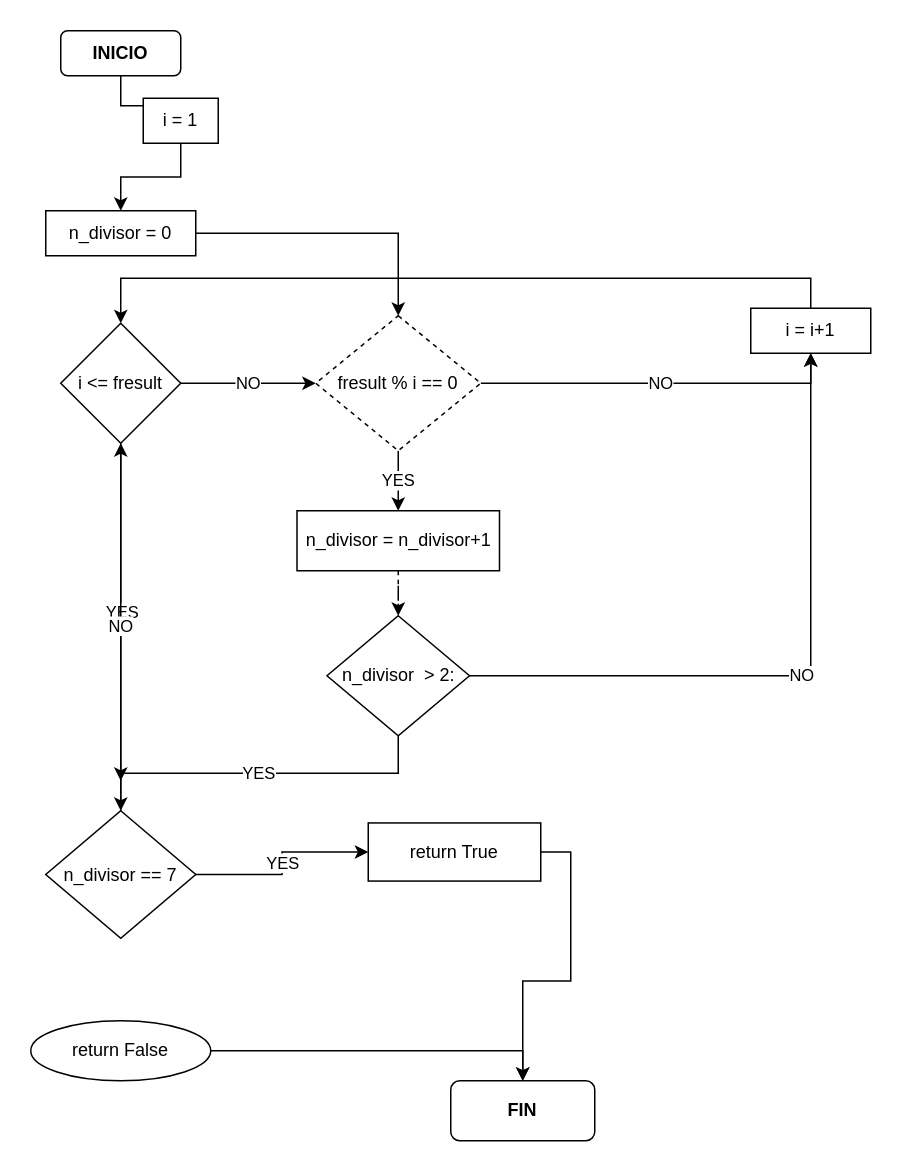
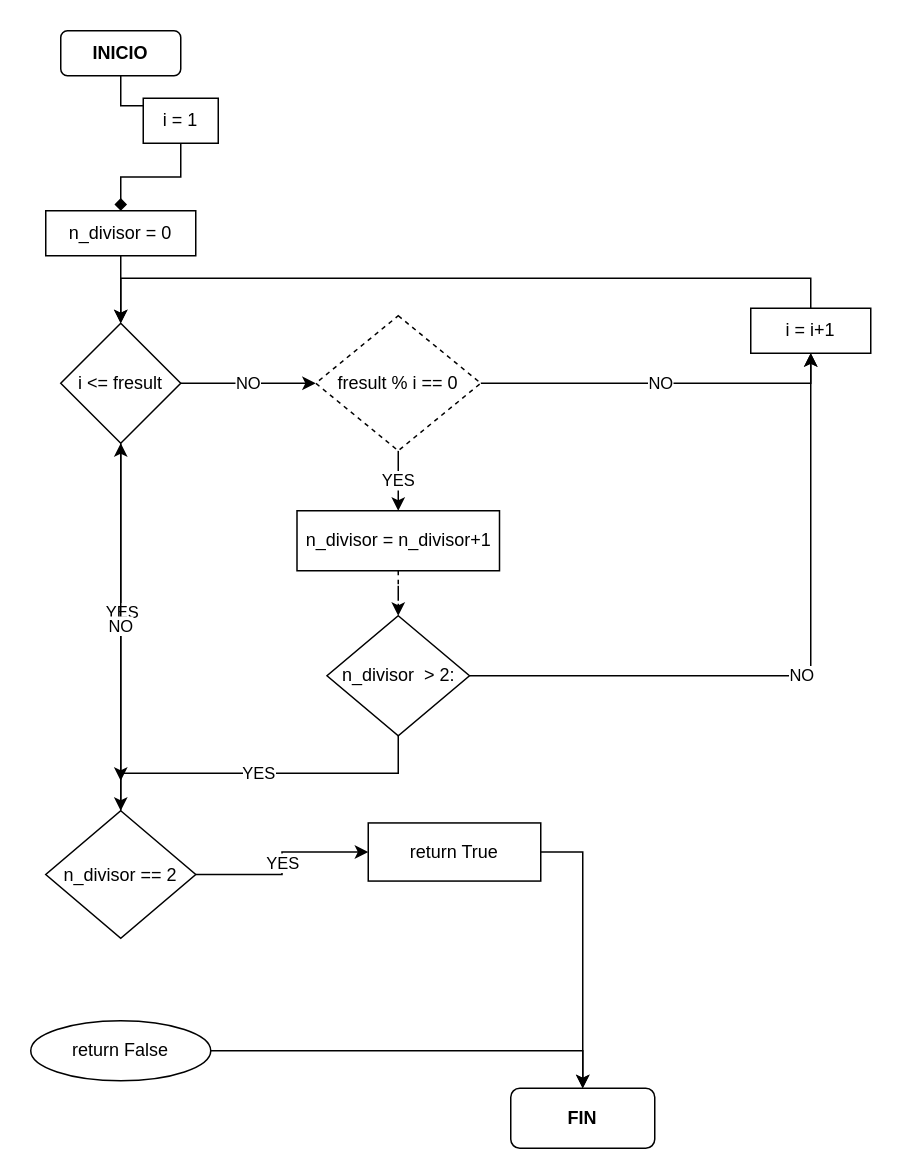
edge "i = 1" -> "n_divisor = 0": arrowhead classic -> diamond
edge "n_divisor = 0" -> "fresult % i == 0": now "n_divisor = 0" -> "i <= fresult"
node "n_divisor == 7": label "n_divisor == 7" -> "n_divisor == 2"
node "FIN": moved (523, 1111) -> (583, 1118)
